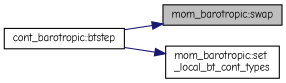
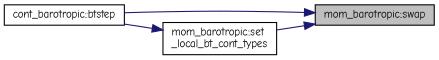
edge "mom_barotropic::set _local_bt_cont_types" -> "mom_barotropic::swap": added
